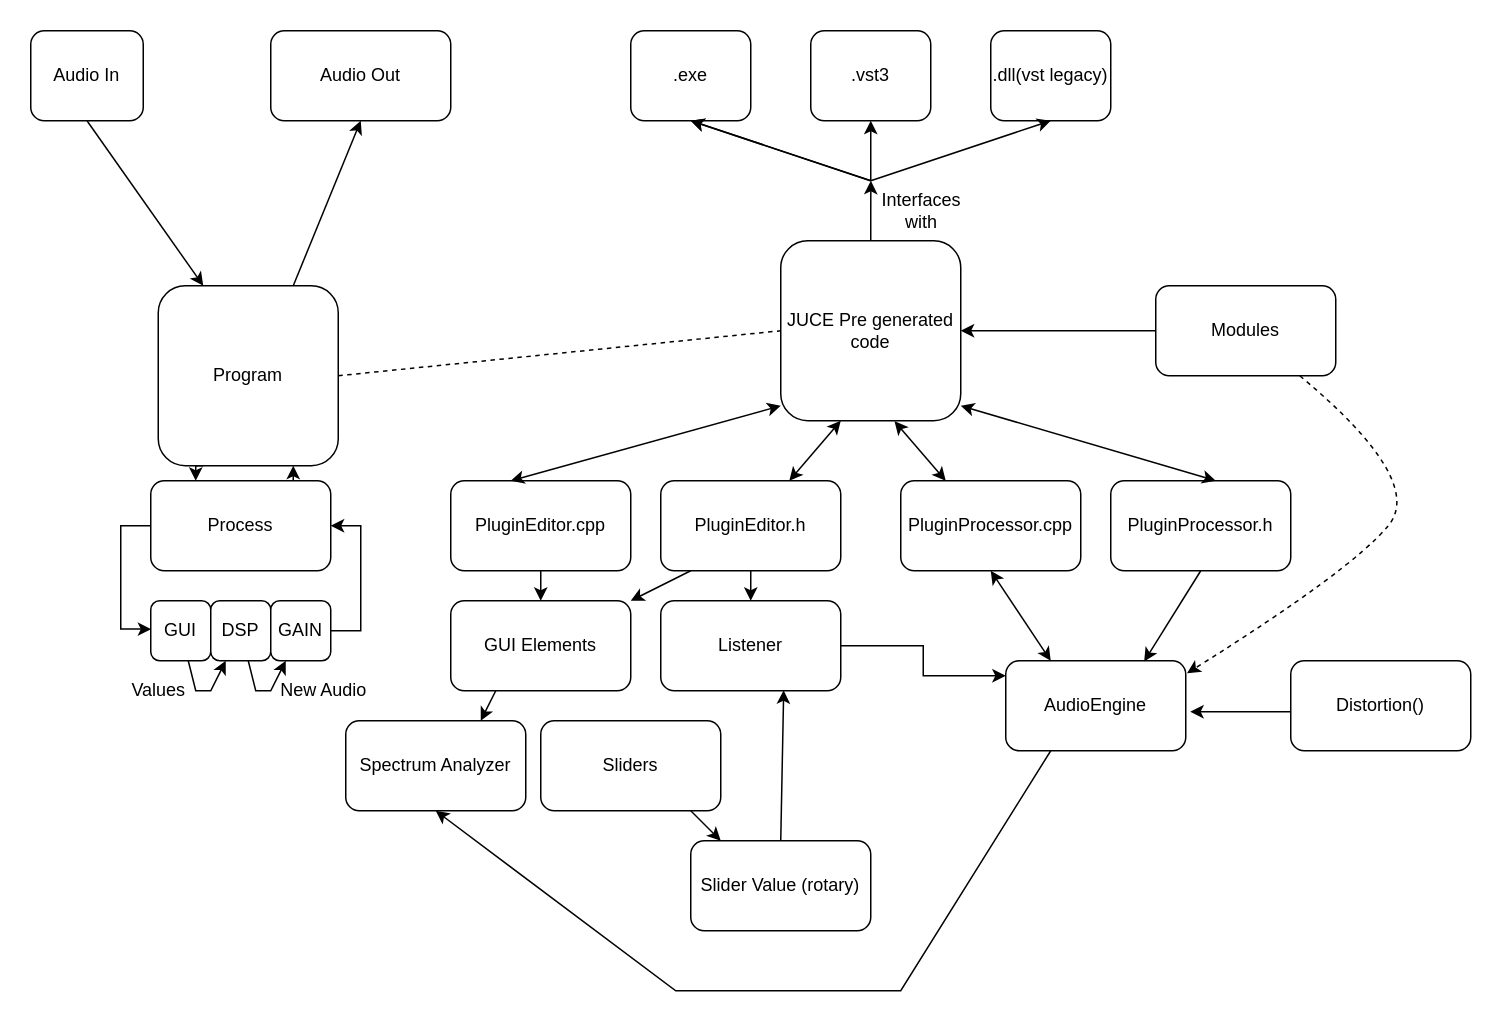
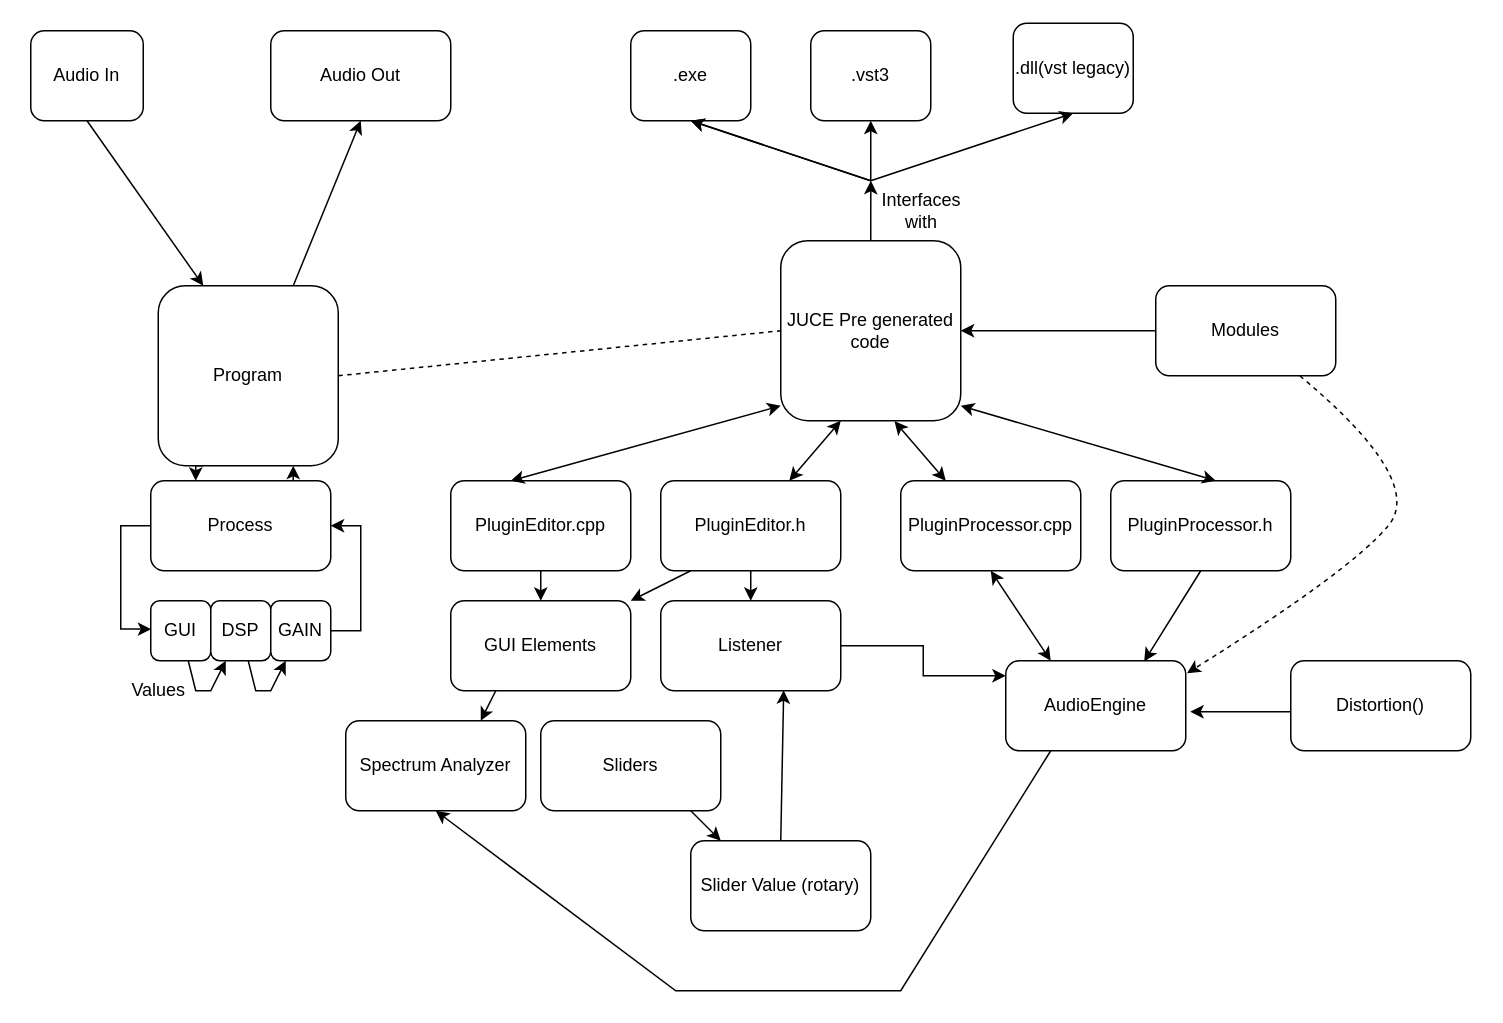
node ".dll(vst legacy)": moved (1051, 76) -> (1073, 68)
node "New Audio": removed
